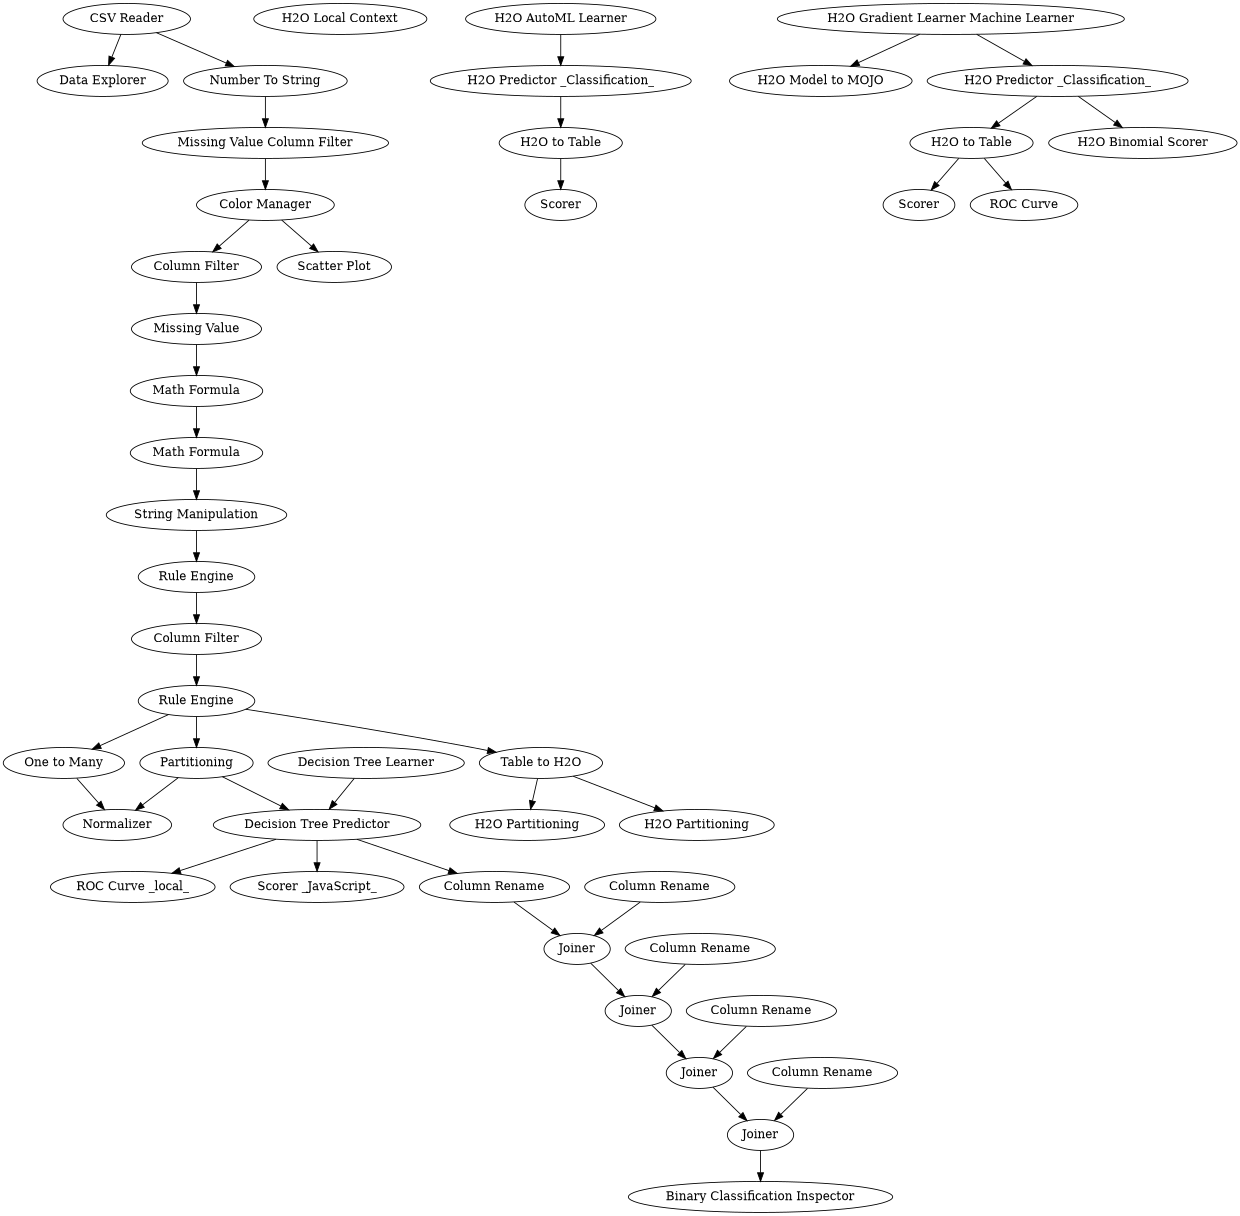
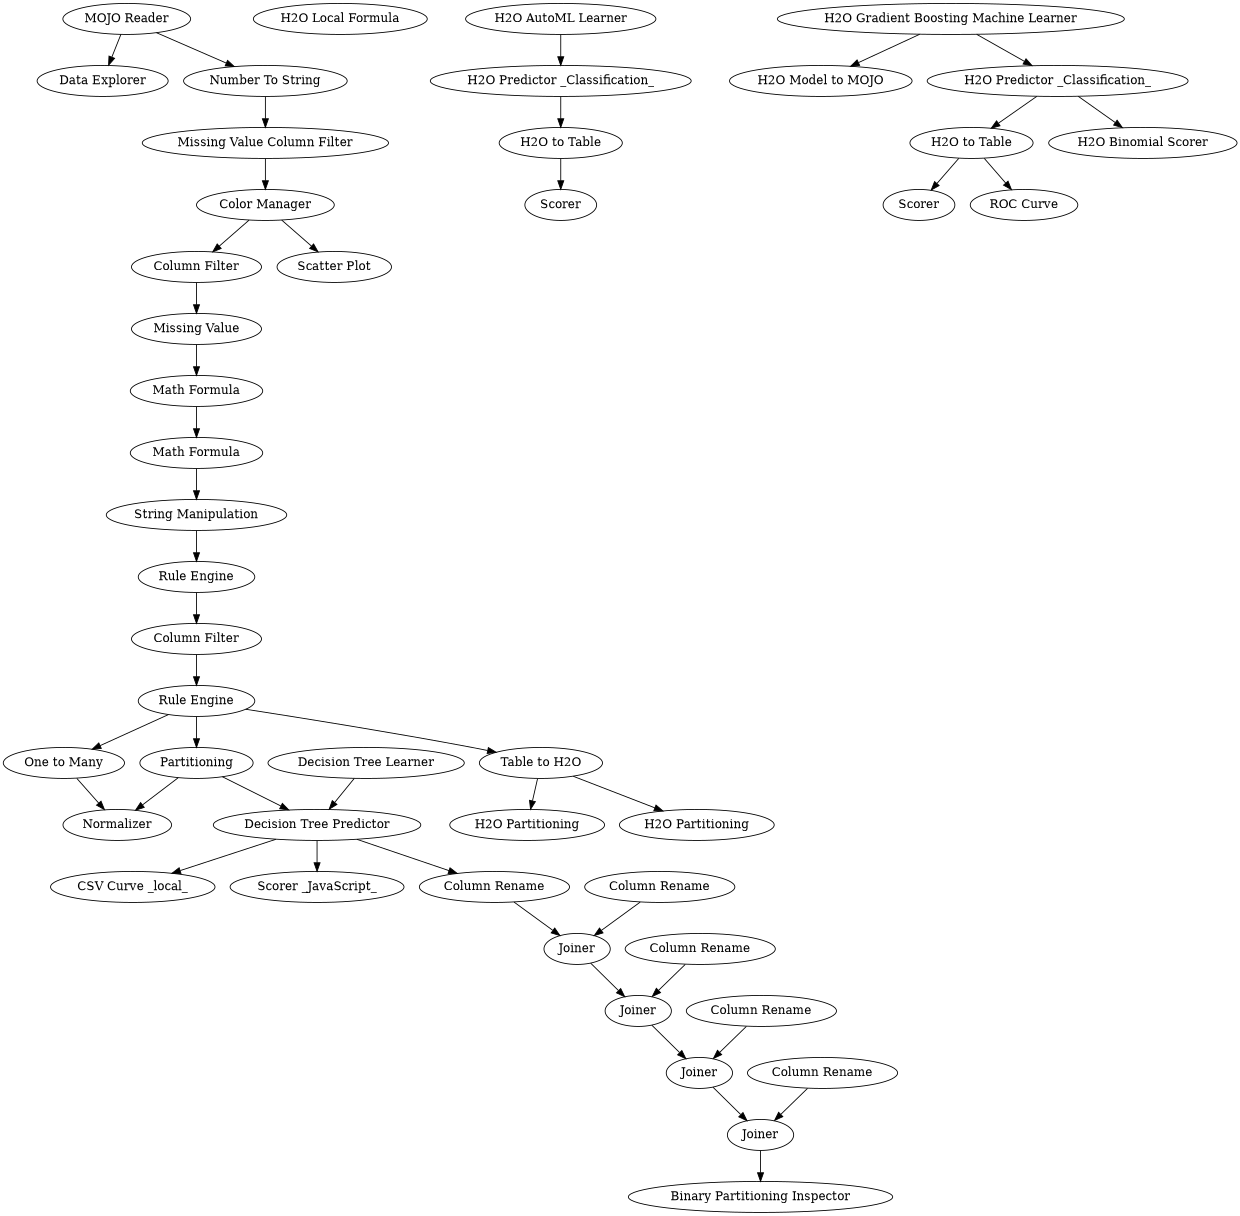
node "CSV Reader": label "CSV Reader" -> "MOJO Reader"
node "H2O Local Context": label "H2O Local Context" -> "H2O Local Formula"
node "H2O Gradient Learner Machine Learner": label "H2O Gradient Learner Machine Learner" -> "H2O Gradient Boosting Machine Learner"
node "ROC Curve _local_": label "ROC Curve _local_" -> "CSV Curve _local_"
node "Binary Classification Inspector": label "Binary Classification Inspector" -> "Binary Partitioning Inspector"
